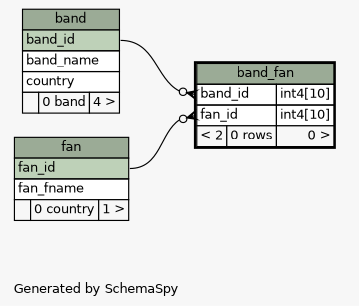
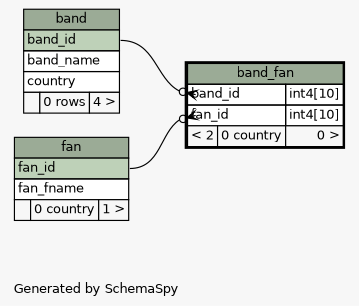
node "band": text "0 band" -> "0 rows"
node "band_fan": text "0 rows" -> "0 country"
